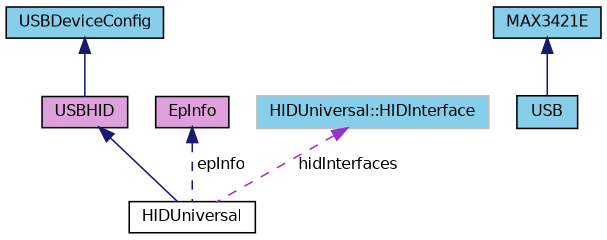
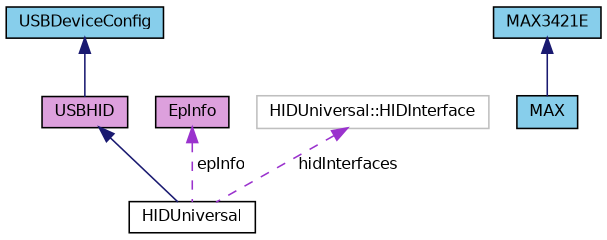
node "HIDUniversal::HIDInterface": fillcolor skyblue -> white
node "USB": label "USB" -> "MAX"
edge "HIDUniversal" -> "EpInfo": color midnightblue -> darkorchid3
